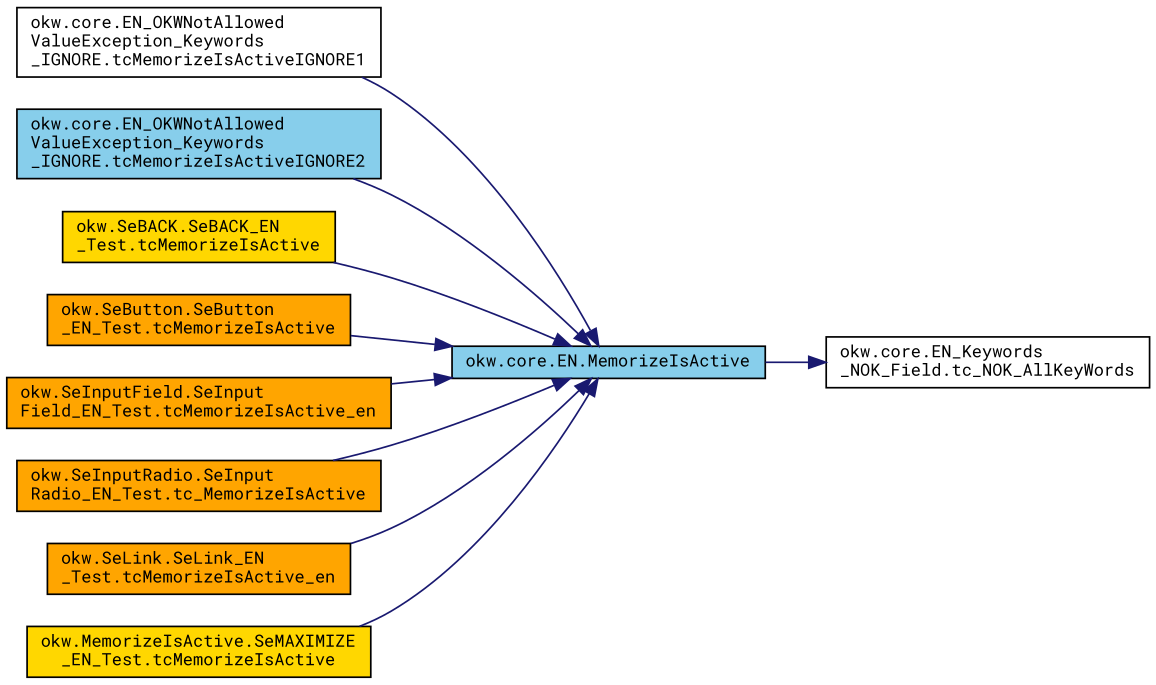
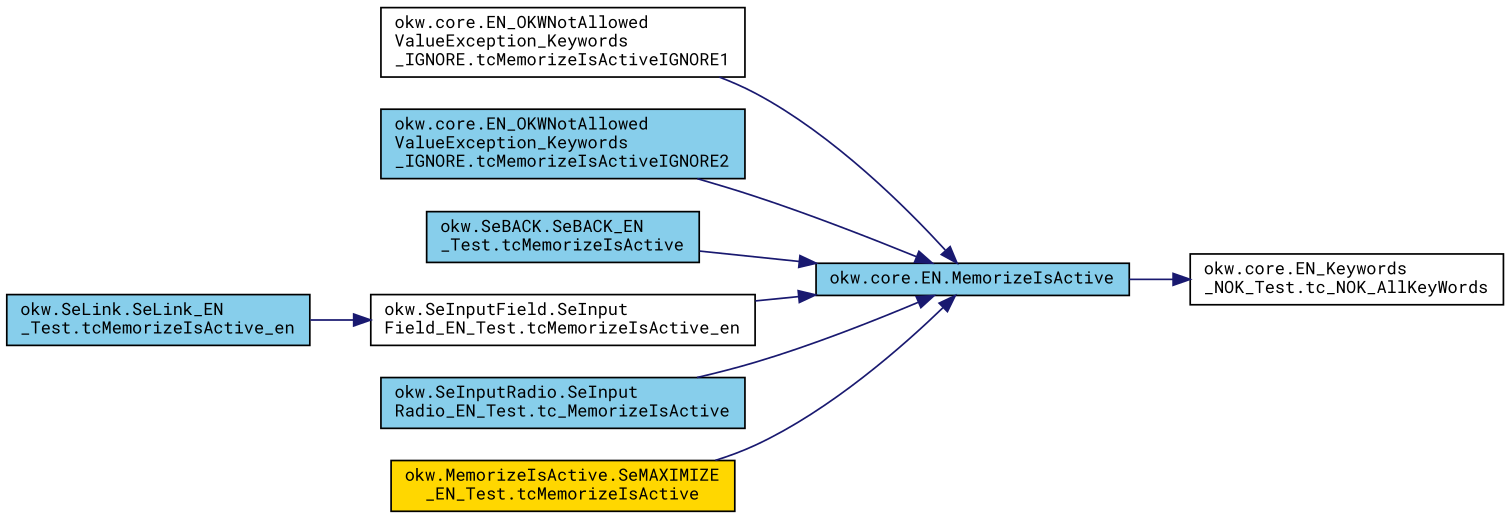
node "okw.SeBACK.SeBACK_EN _Test.tcMemorizeIsActive": fillcolor gold -> skyblue
node "okw.SeButton.SeButton _EN_Test.tcMemorizeIsActive": removed
node "okw.core.EN_Keywords _NOK_Field.tc_NOK_AllKeyWords": label "okw.core.EN_Keywords _NOK_Field.tc_NOK_AllKeyWords" -> "okw.core.EN_Keywords _NOK_Test.tc_NOK_AllKeyWords"
node "okw.SeInputField.SeInput Field_EN_Test.tcMemorizeIsActive_en": fillcolor orange -> white
edge "okw.SeLink.SeLink_EN _Test.tcMemorizeIsActive_en" -> "okw.core.EN.MemorizeIsActive": now "okw.SeLink.SeLink_EN _Test.tcMemorizeIsActive_en" -> "okw.SeInputField.SeInput Field_EN_Test.tcMemorizeIsActive_en"
node "okw.SeInputRadio.SeInput Radio_EN_Test.tc_MemorizeIsActive": fillcolor orange -> skyblue
node "okw.SeLink.SeLink_EN _Test.tcMemorizeIsActive_en": fillcolor orange -> skyblue
